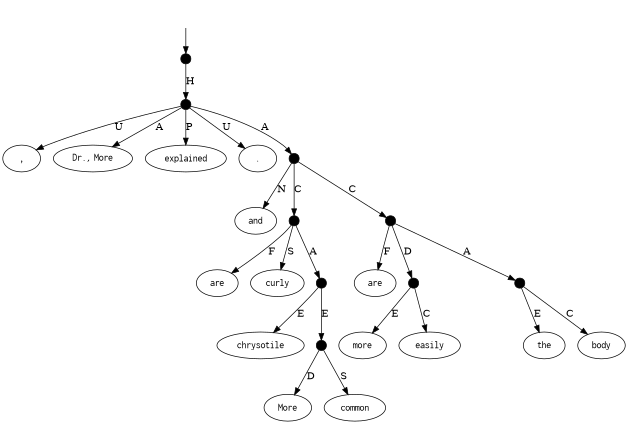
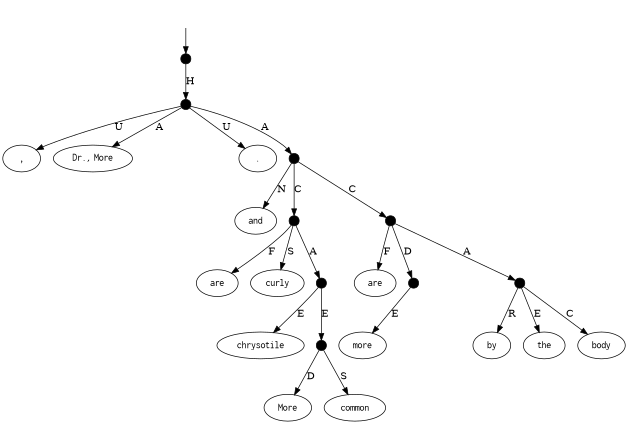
node "explained": removed
node "easily": removed
node "by": added
